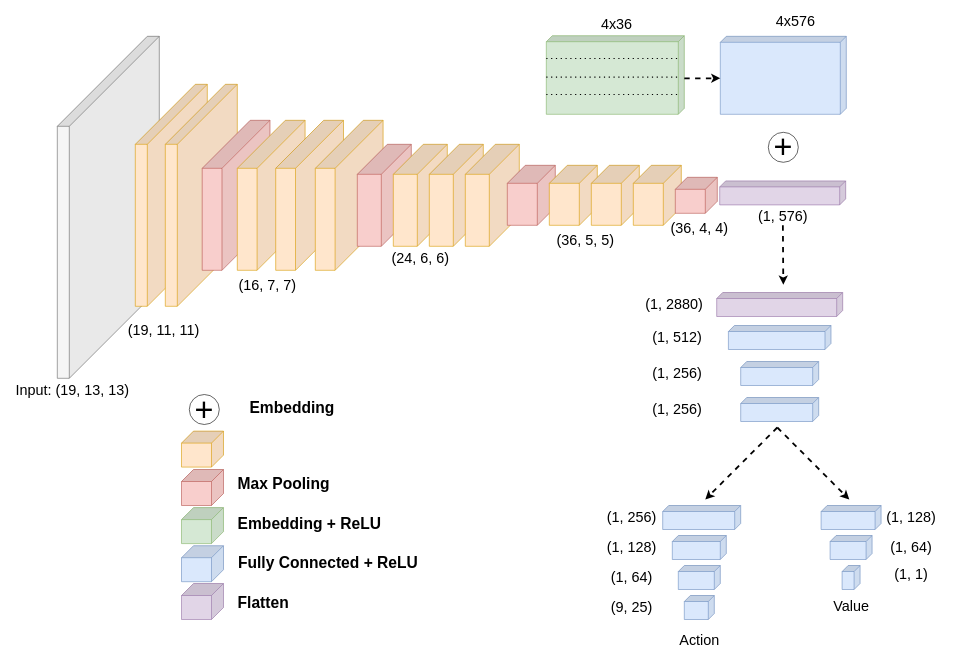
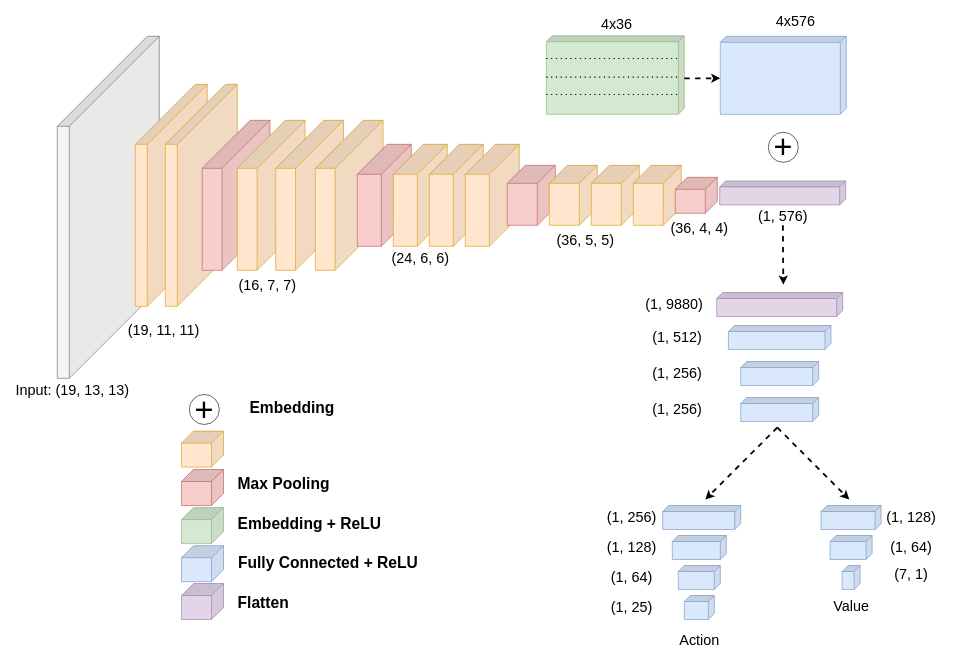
node "(1, 2880)": label "(1, 2880)" -> "(1, 9880)"
node "(1, 1)": label "(1, 1)" -> "(7, 1)"
node "(9, 25)": label "(9, 25)" -> "(1, 25)"
